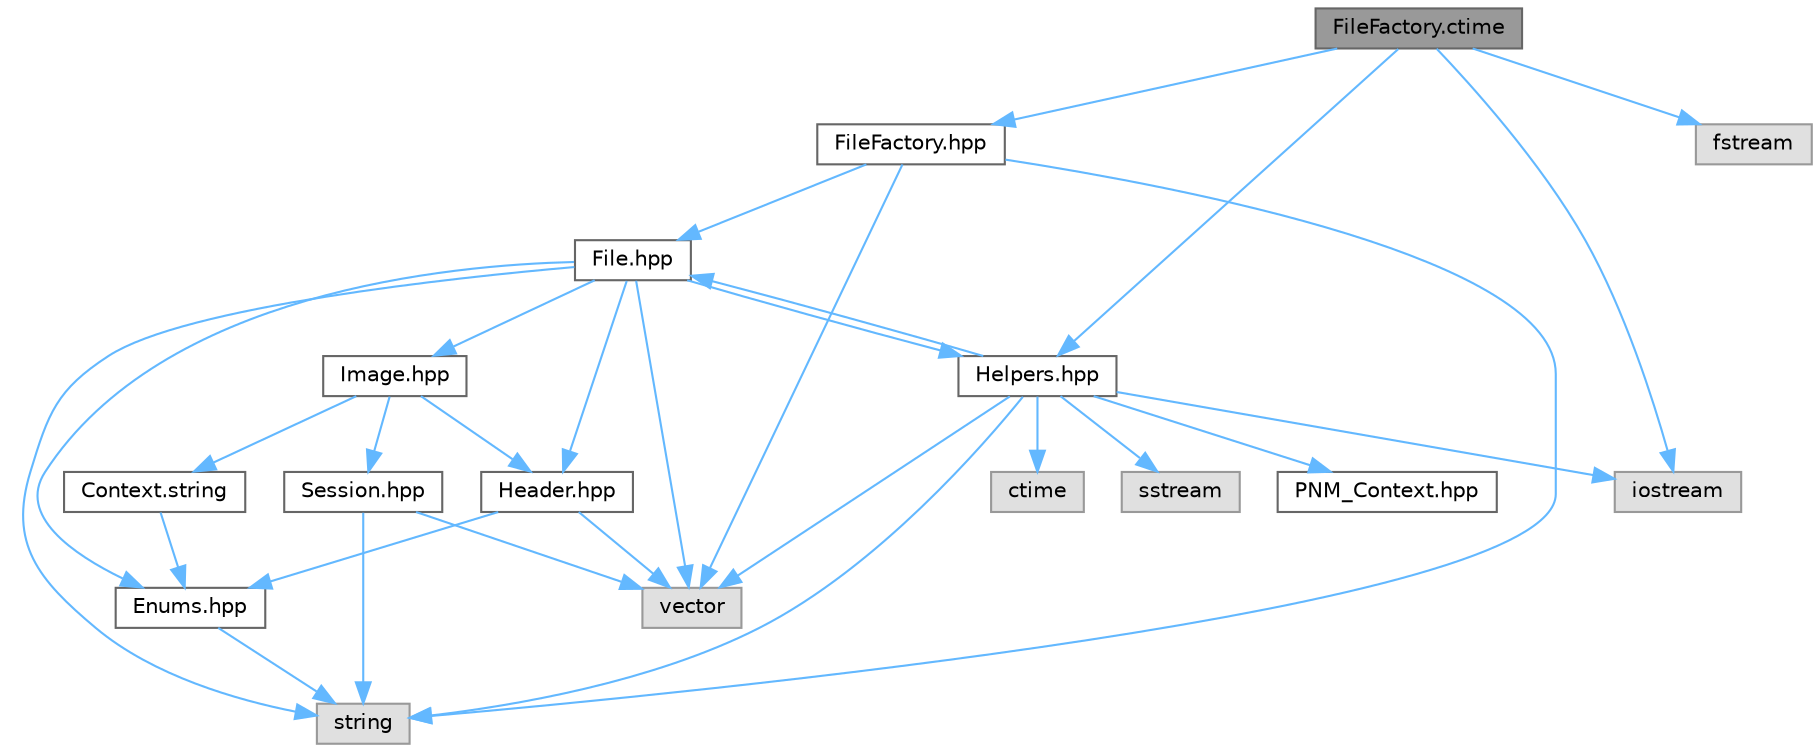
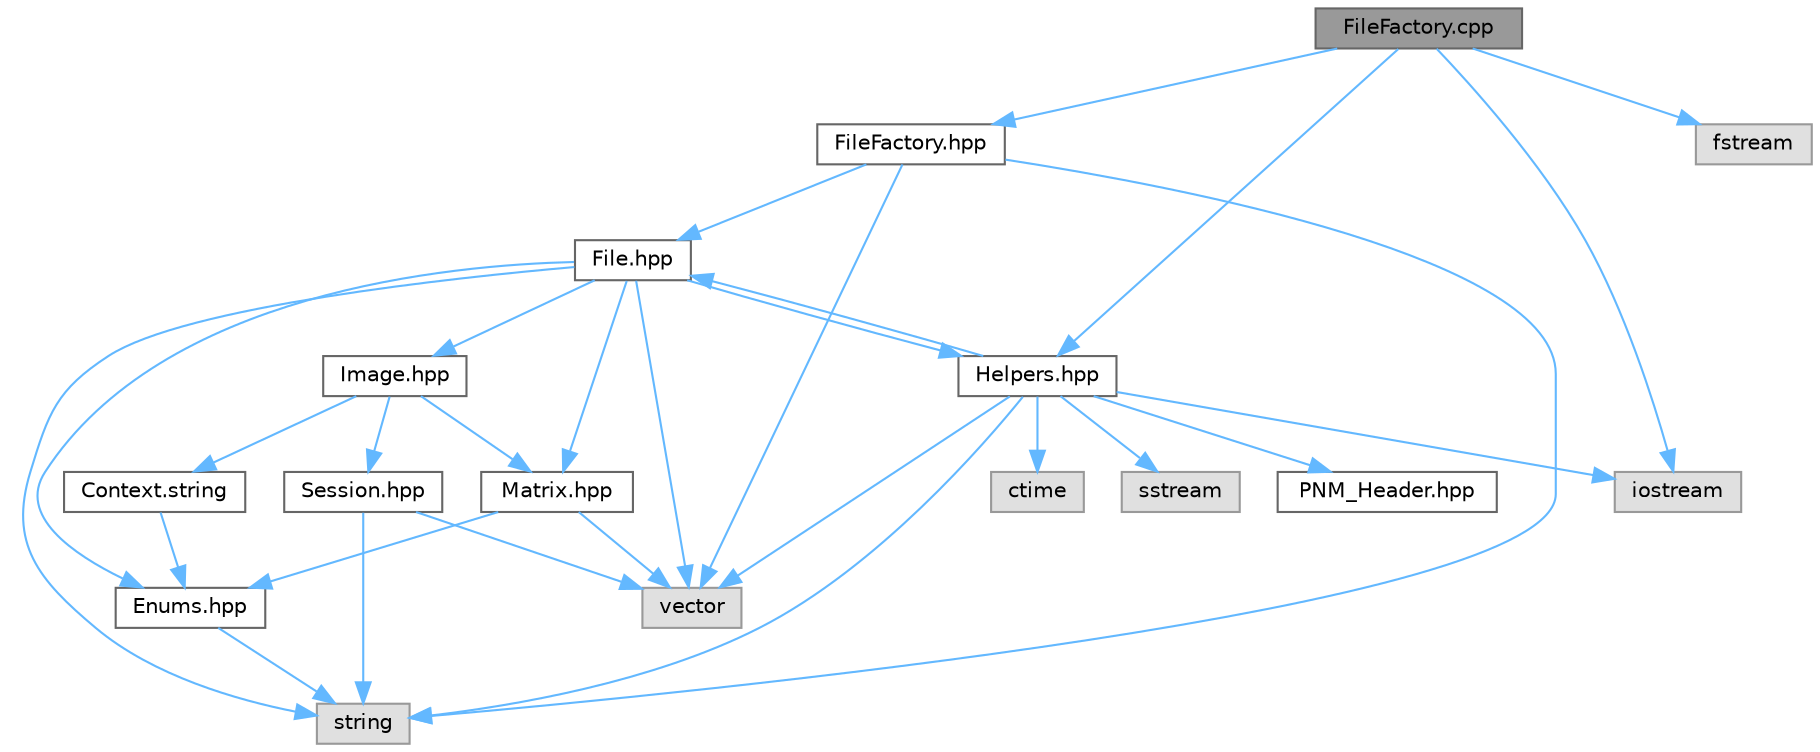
node "FileFactory.ctime": label "FileFactory.ctime" -> "FileFactory.cpp"
node "Header.hpp": label "Header.hpp" -> "Matrix.hpp"
node "PNM_Context.hpp": label "PNM_Context.hpp" -> "PNM_Header.hpp"
